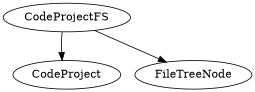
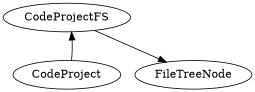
edge "CodeProjectFS" -> "CodeProject": reversed
